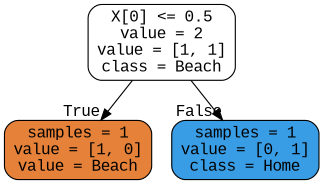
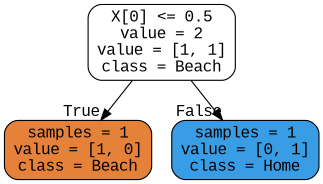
node "samples = 1 value = [1, 0] value = Beach": label "samples = 1 value = [1, 0] value = Beach" -> "samples = 1 value = [1, 0] class = Beach"
